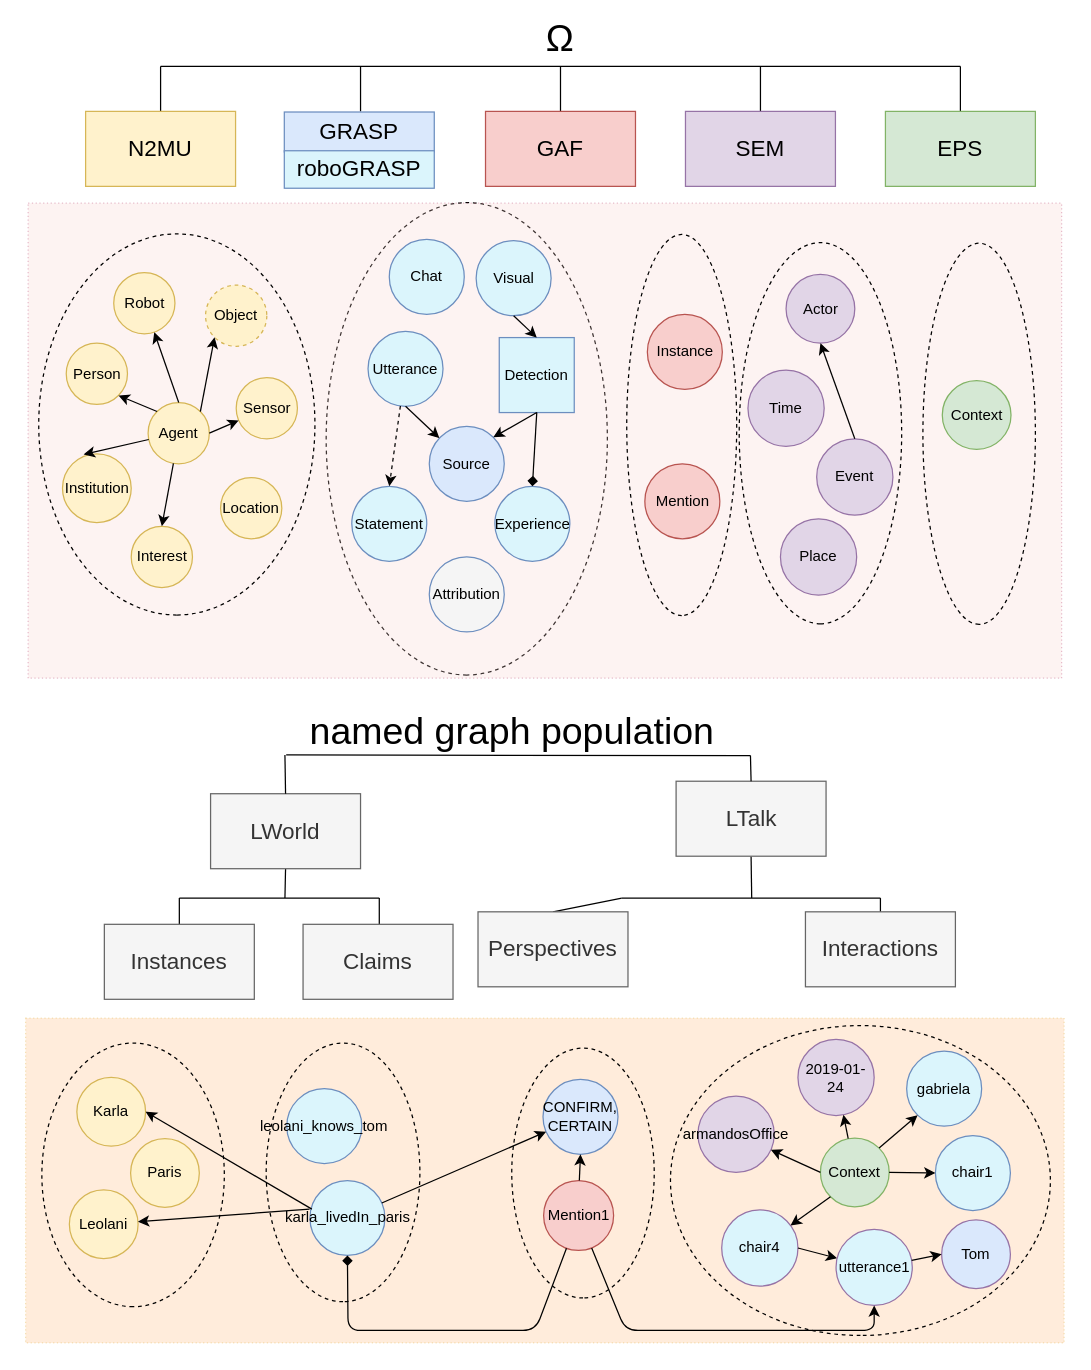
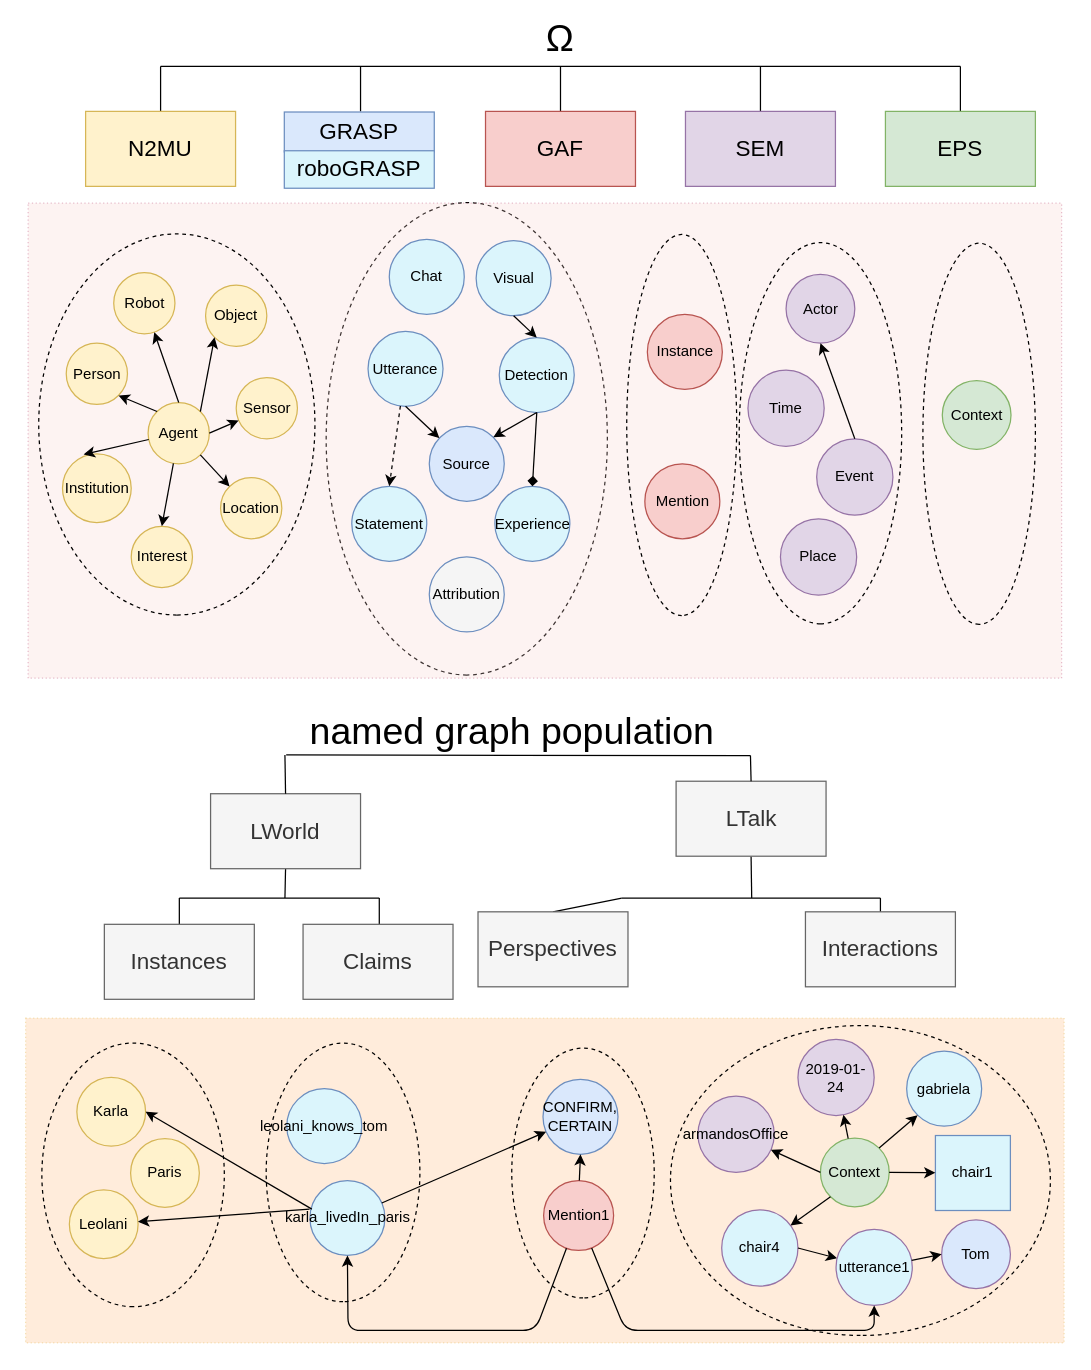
node "Object": style dashed -> solid
node "Detection": shape rectangle -> ellipse
edge "Agent" -> "Location": added
node "chair1": shape ellipse -> rectangle
edge "Mention1" -> "karla_livedIn_paris": arrowhead diamond -> classic
